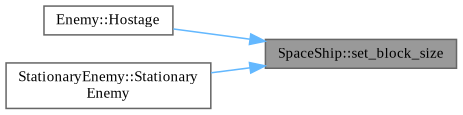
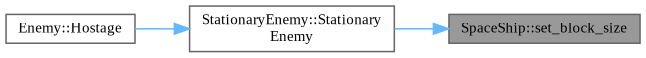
edge "Enemy::Hostage" -> "SpaceShip::set_block_size": now "Enemy::Hostage" -> "StationaryEnemy::Stationary Enemy"
